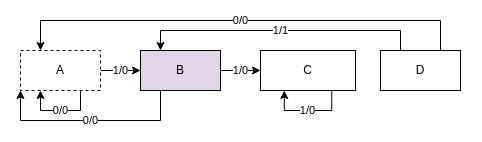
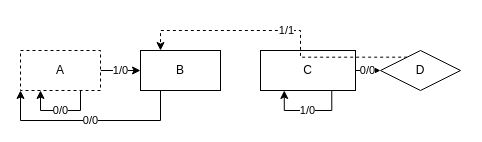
edge "D" -> "A": removed, label "0/0"
edge "D" -> "B": style solid -> dashed
node "B": fillcolor #e1d5e7 -> #ffffff
edge "B" -> "C": removed, label "1/0"
edge "C" -> "D": added, label "0/0"
node "D": shape rectangle -> diamond
